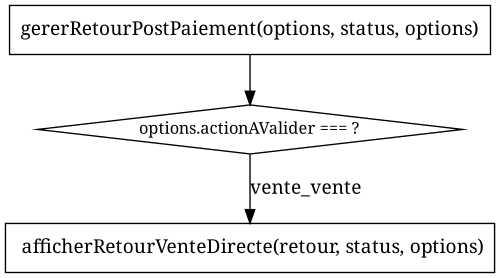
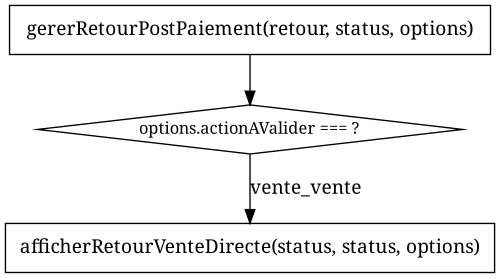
node "gererRetourPostPaiement(options, status, options)": label "gererRetourPostPaiement(options, status, options)" -> "gererRetourPostPaiement(retour, status, options)"
node "afficherRetourVenteDirecte(retour, status, options)": label "afficherRetourVenteDirecte(retour, status, options)" -> "afficherRetourVenteDirecte(status, status, options)"
